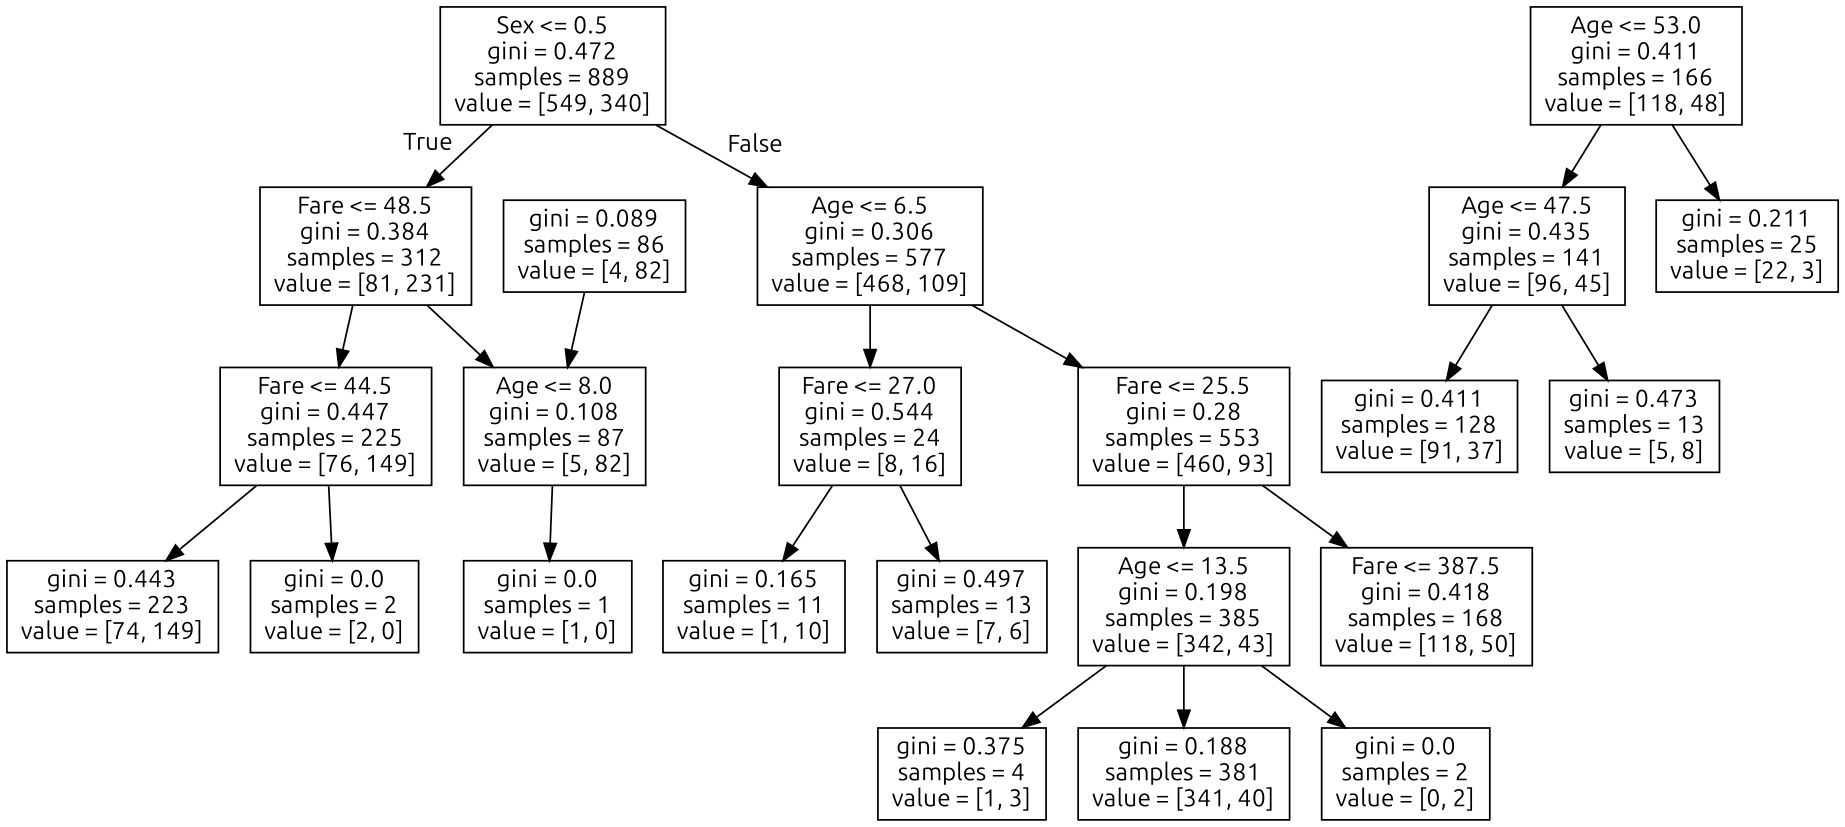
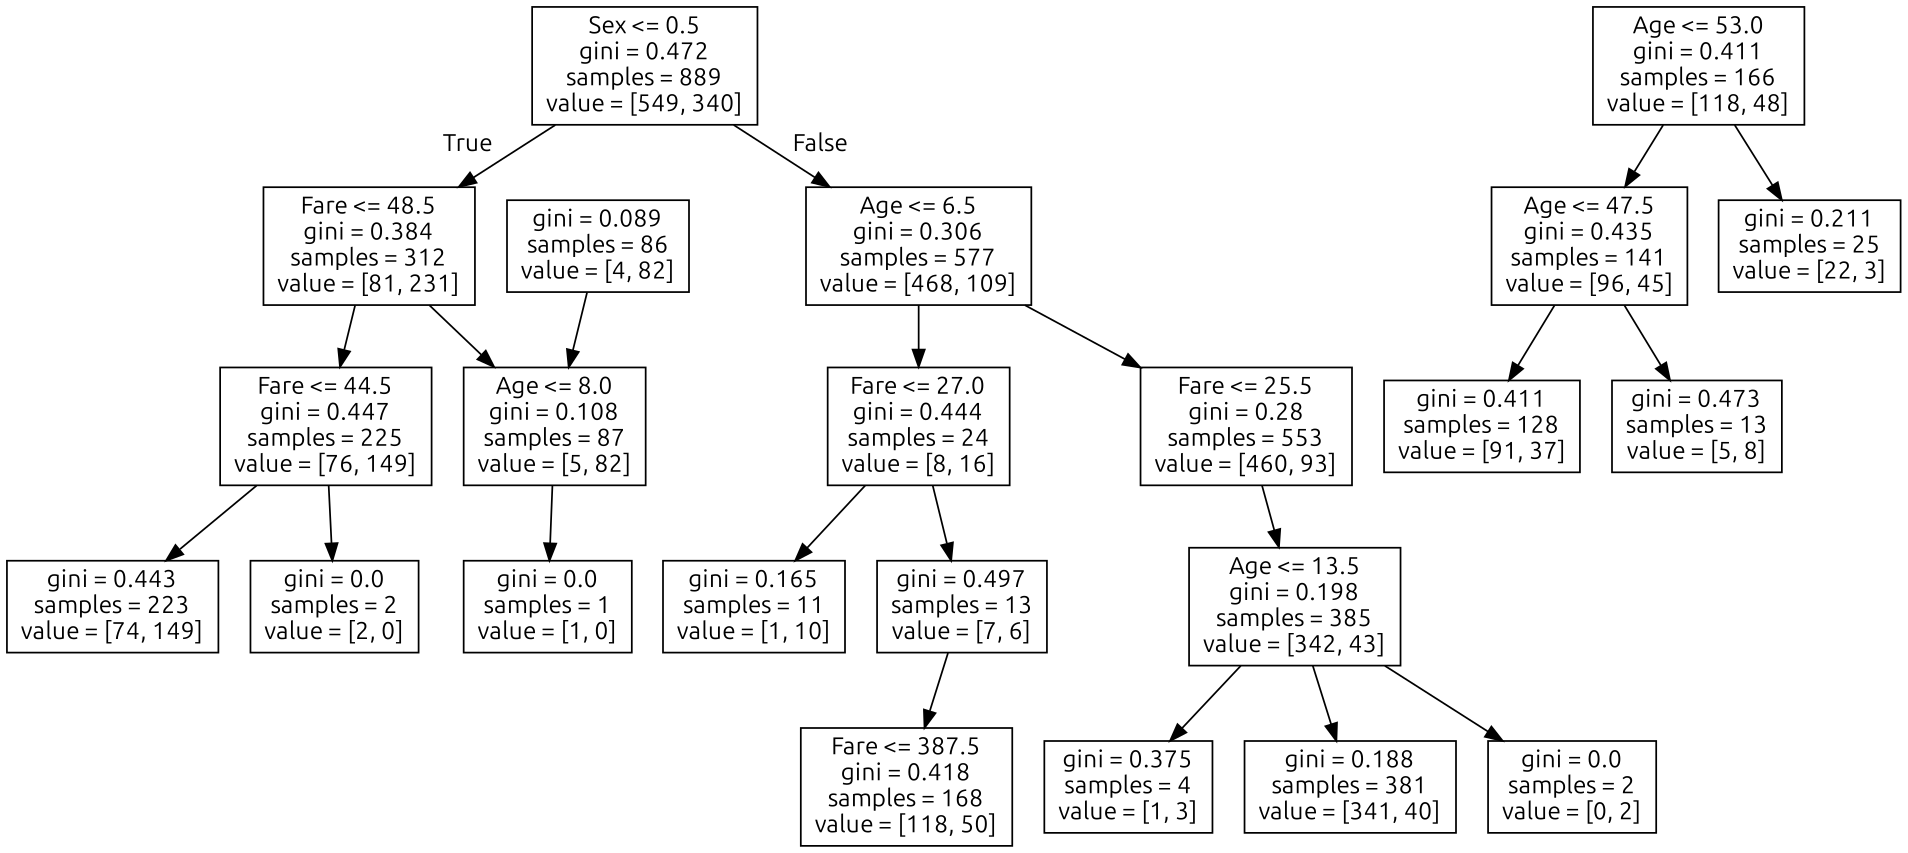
node "Fare <= 27.0 gini = 0.544 samples = 24 value = [8, 16]": label "Fare <= 27.0 gini = 0.544 samples = 24 value = [8, 16]" -> "Fare <= 27.0 gini = 0.444 samples = 24 value = [8, 16]"
edge "Fare <= 25.5 gini = 0.28 samples = 553 value = [460, 93]" -> "Fare <= 387.5 gini = 0.418 samples = 168 value = [118, 50]": now "gini = 0.497 samples = 13 value = [7, 6]" -> "Fare <= 387.5 gini = 0.418 samples = 168 value = [118, 50]"
